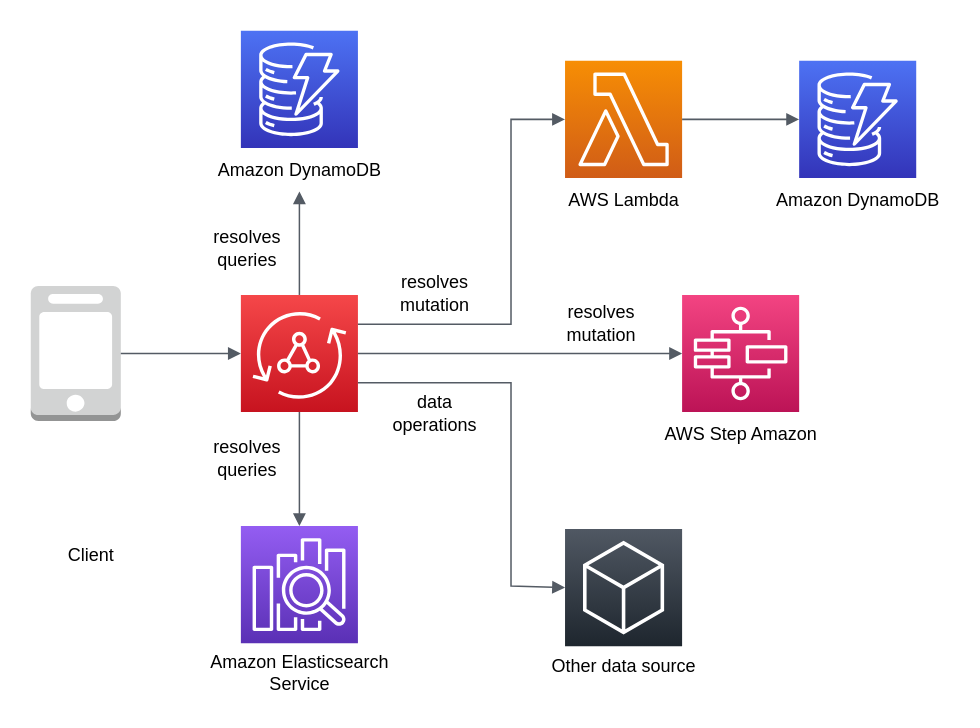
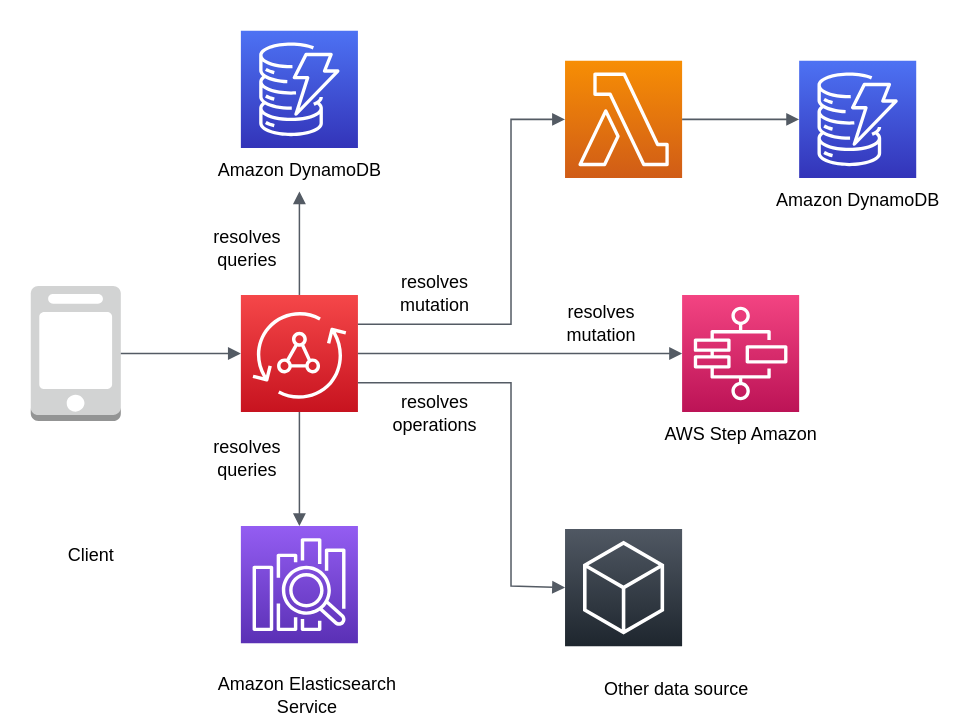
node "AWS Lambda": removed
node "data operations": label "data operations" -> "resolves operations"
node "Other data source": moved (623, 667) -> (676, 689)
node "Amazon Elasticsearch Service": moved (299, 673) -> (307, 695)
